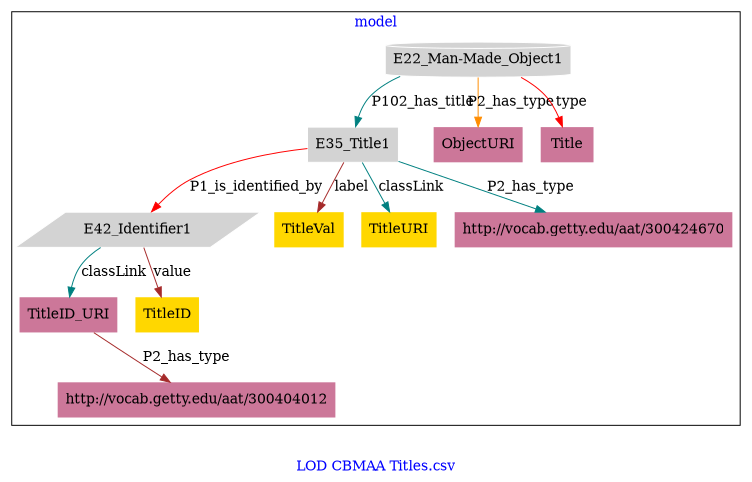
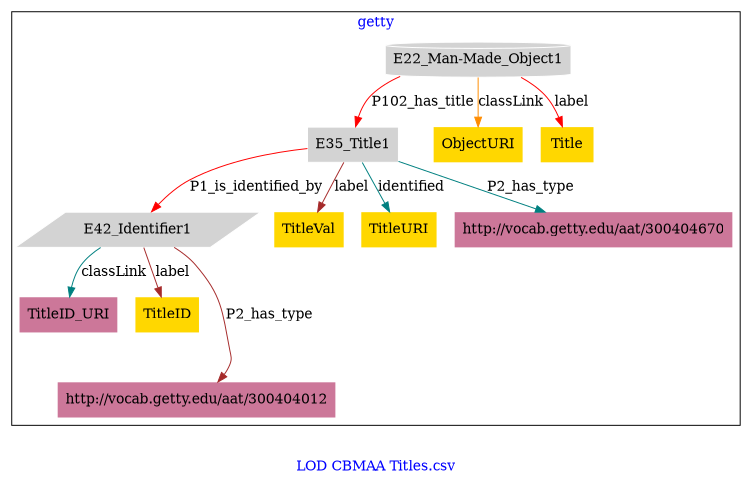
cluster "model": label "model" -> "getty"
edge "E22_Man-Made_Object1" -> "E35_Title1": color teal -> red
edge "E22_Man-Made_Object1" -> "ObjectURI": label "P2_has_type" -> "classLink"
edge "E22_Man-Made_Object1" -> "Title": label "type" -> "label"
node "ObjectURI": fillcolor #cc7799 -> gold
node "Title": fillcolor #cc7799 -> gold
edge "E35_Title1" -> "TitleURI": label "classLink" -> "identified"
node "http://vocab.getty.edu/aat/300424670": label "http://vocab.getty.edu/aat/300424670" -> "http://vocab.getty.edu/aat/300404670"
edge "E42_Identifier1" -> "TitleID": label "value" -> "label"
edge "TitleID_URI" -> "http://vocab.getty.edu/aat/300404012": now "E42_Identifier1" -> "http://vocab.getty.edu/aat/300404012"
